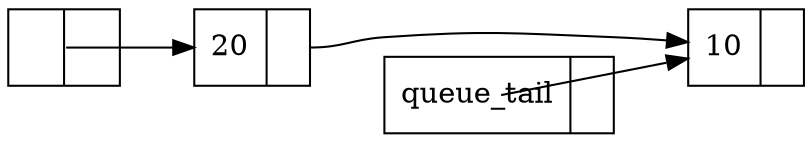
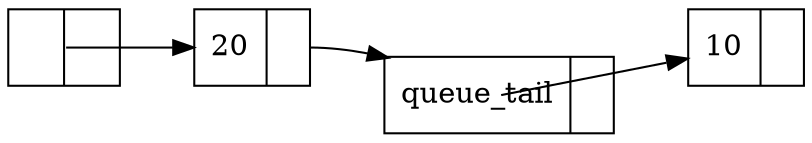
edge "20" -> "10": now "20" -> "queue_tail"
